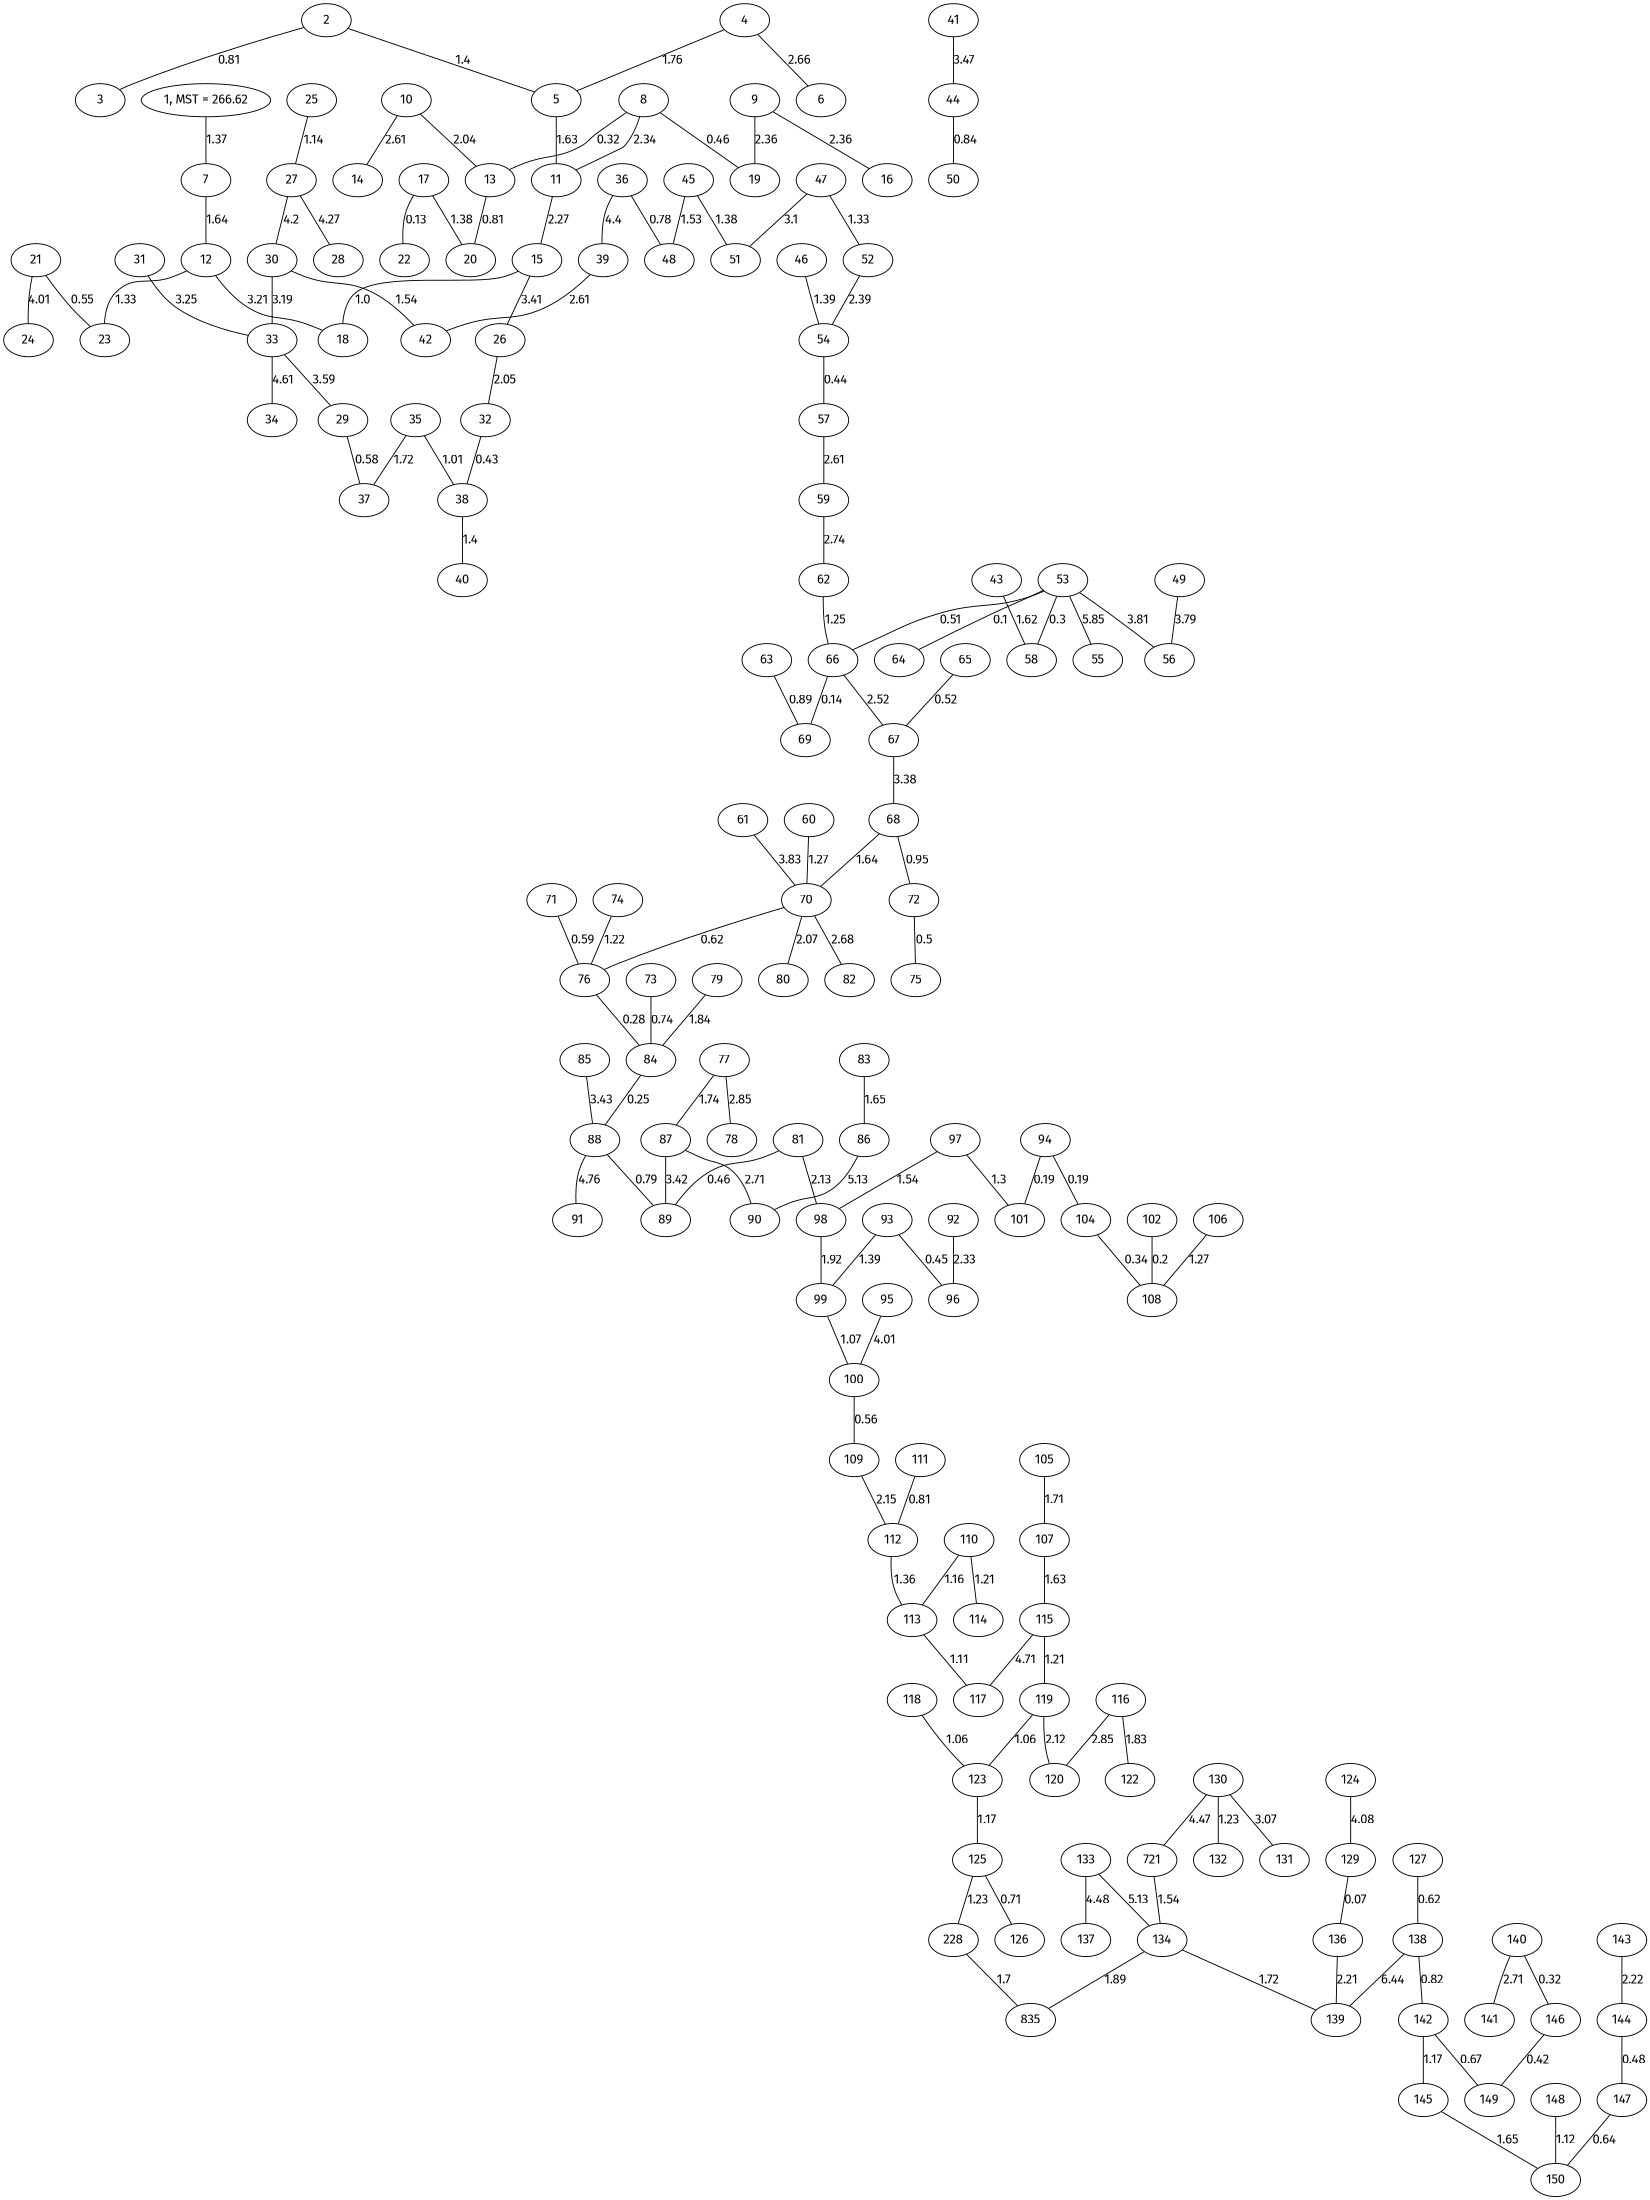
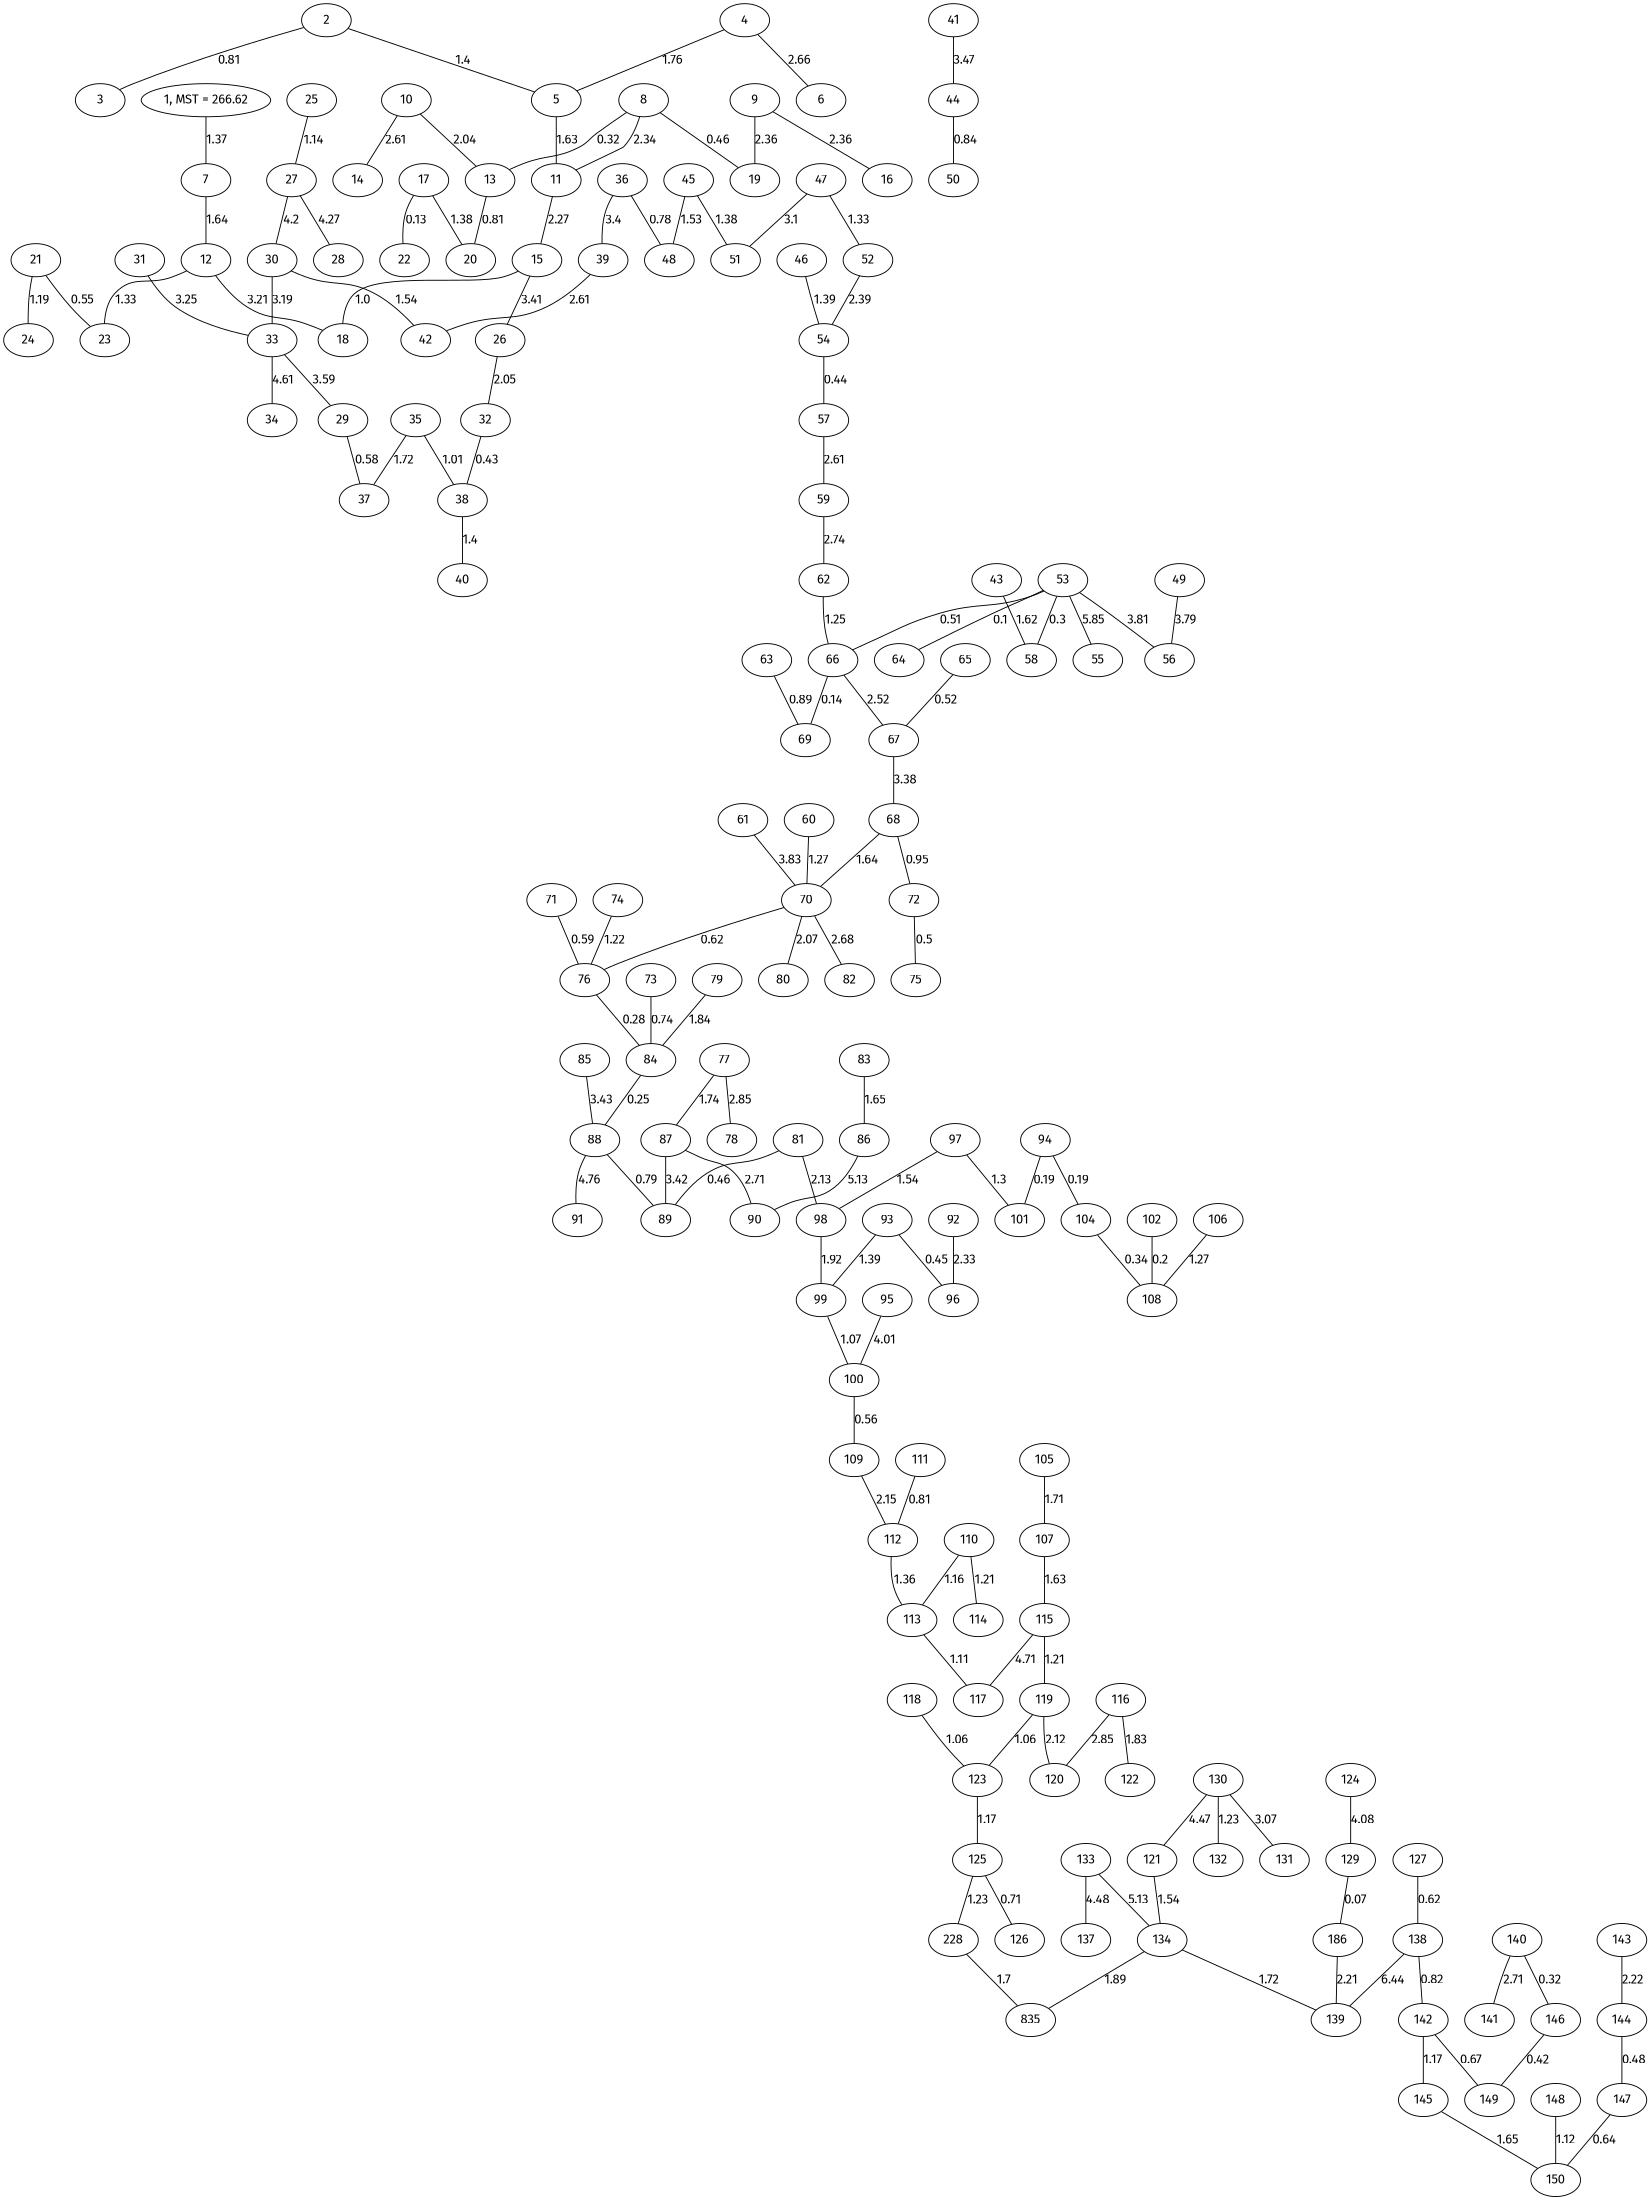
edge "36" -- "39": label "4.4" -> "3.4"
edge "21" -- "24": label "4.01" -> "1.19"
node "721": label "721" -> "121"
node "136": label "136" -> "186"
